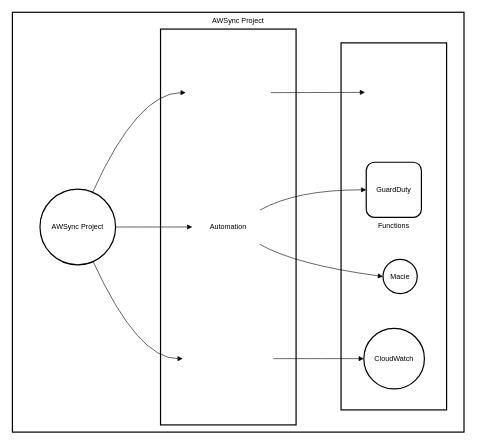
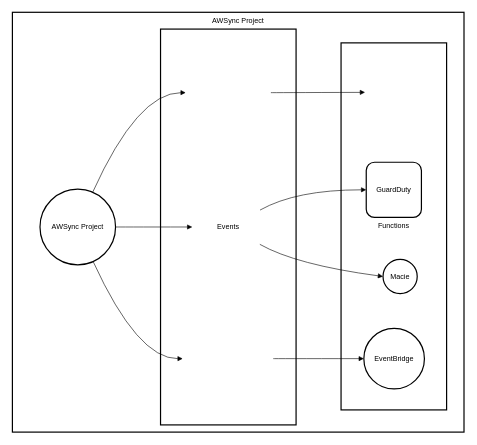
node "Automation": label "Automation" -> "Events"
node "CloudWatch": label "CloudWatch" -> "EventBridge"
